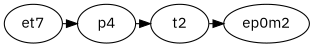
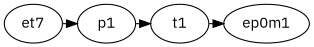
node "p4": label "p4" -> "p1"
node "t2": label "t2" -> "t1"
node "ep0m2": label "ep0m2" -> "ep0m1"
